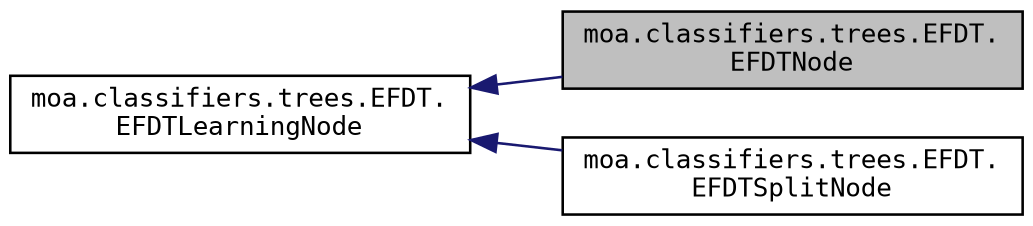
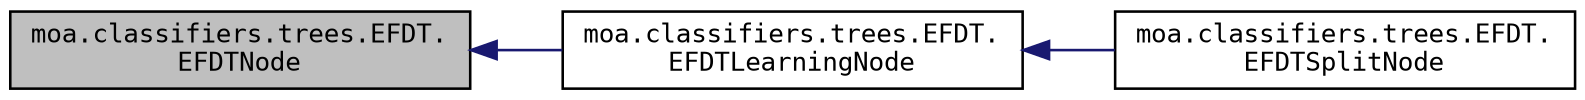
edge "moa.classifiers.trees.EFDT. EFDTNode" -> "moa.classifiers.trees.EFDT. EFDTLearningNode": reversed
